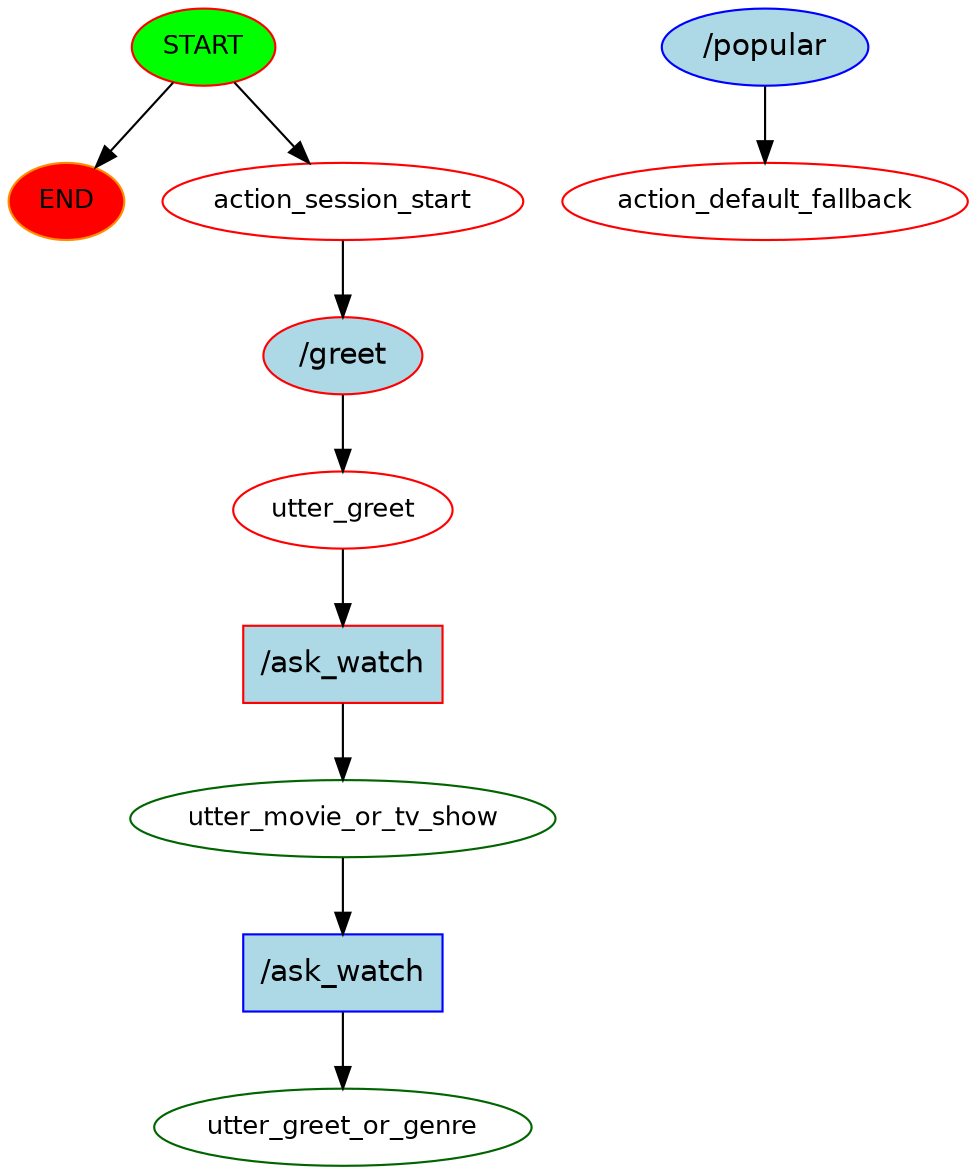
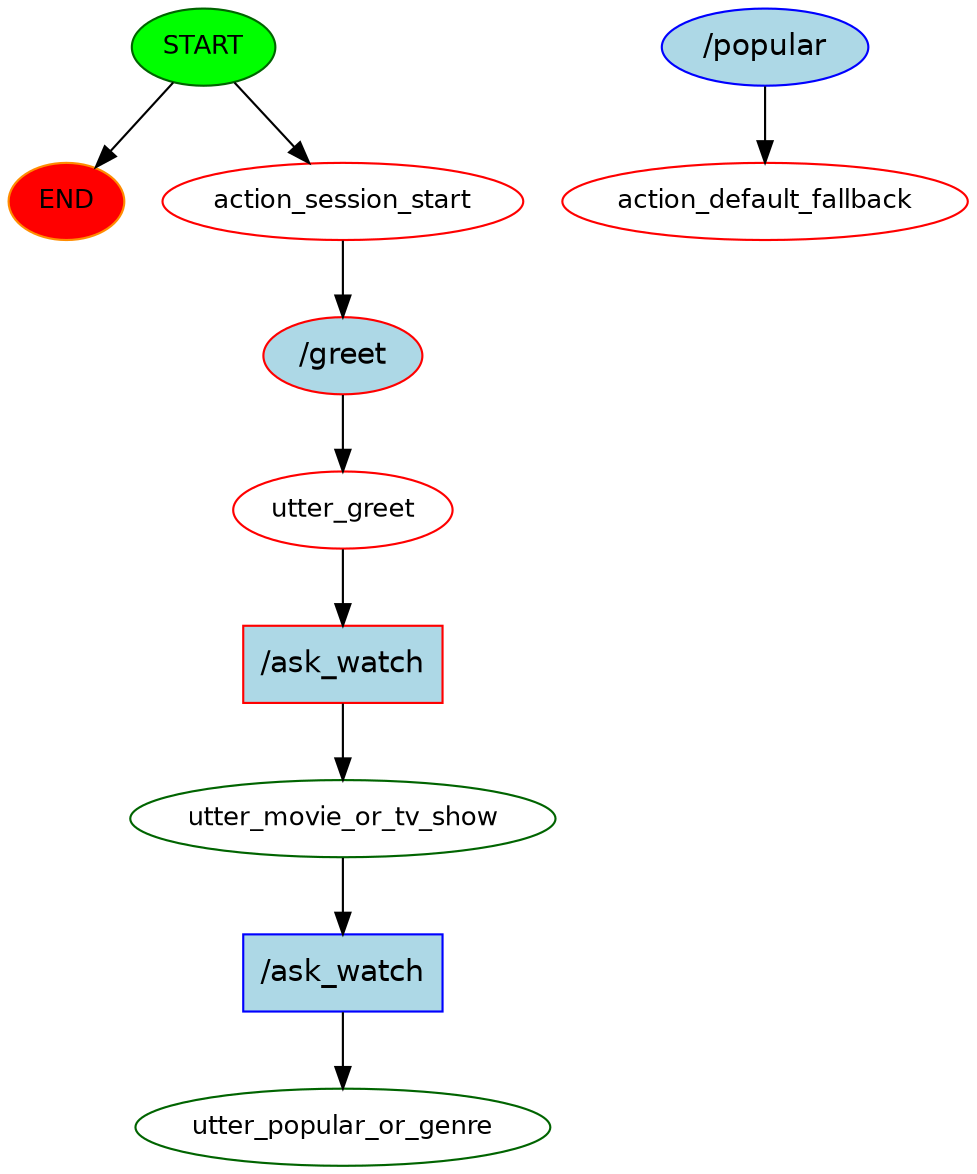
node "START": color red -> darkgreen
node "utter_greet_or_genre": label "utter_greet_or_genre" -> "utter_popular_or_genre"
